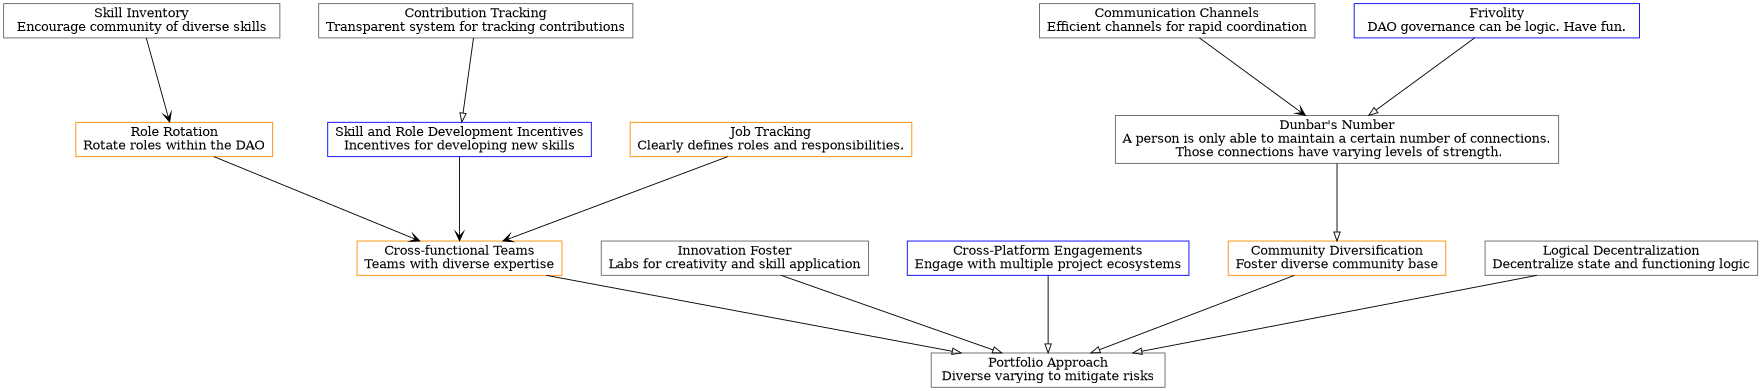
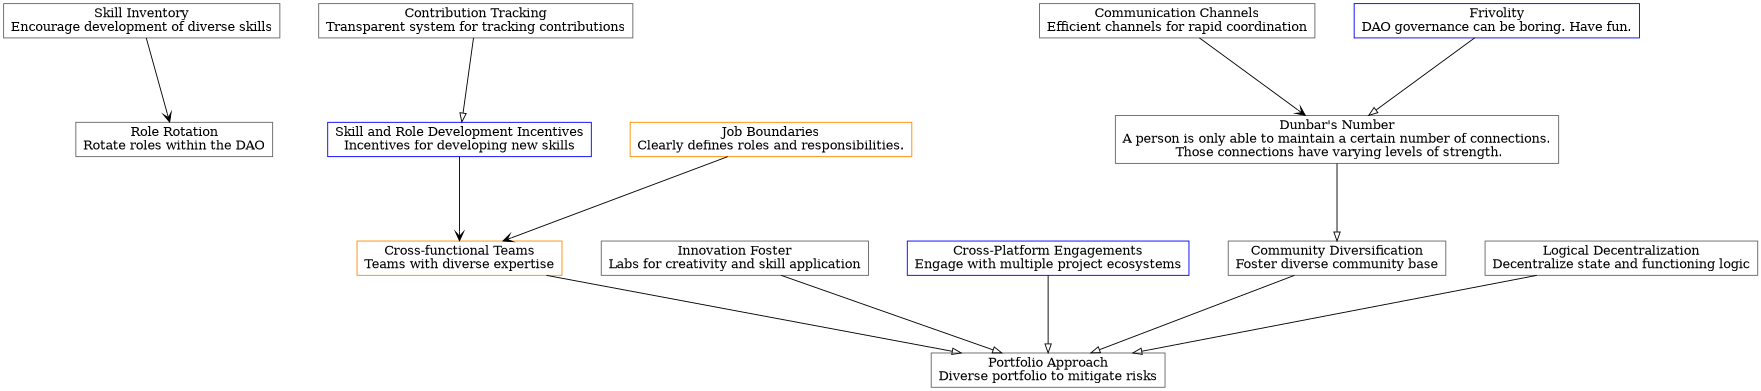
node "Skill Inventory Encourage community of diverse skills": label "Skill Inventory Encourage community of diverse skills" -> "Skill Inventory Encourage development of diverse skills"
node "Frivolity DAO governance can be logic. Have fun.": label "Frivolity DAO governance can be logic. Have fun." -> "Frivolity DAO governance can be boring. Have fun."
node "Role Rotation Rotate roles within the DAO": color darkorange -> gray40
node "Job Tracking Clearly defines roles and responsibilities.": label "Job Tracking Clearly defines roles and responsibilities." -> "Job Boundaries Clearly defines roles and responsibilities."
edge "Role Rotation Rotate roles within the DAO" -> "Cross-functional Teams Teams with diverse expertise": removed
node "Community Diversification Foster diverse community base": color darkorange -> gray40
node "Portfolio Approach Diverse varying to mitigate risks": label "Portfolio Approach Diverse varying to mitigate risks" -> "Portfolio Approach Diverse portfolio to mitigate risks"
